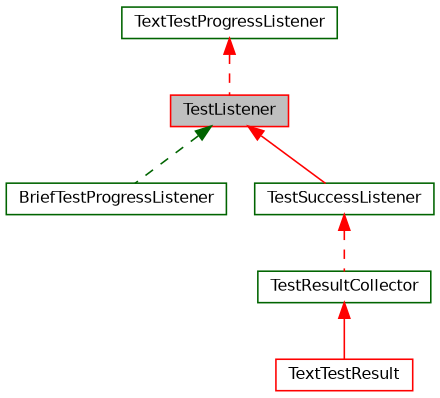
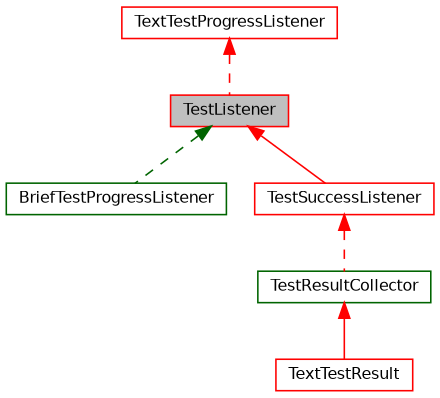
node "TextTestProgressListener": color darkgreen -> red
node "TestSuccessListener": color darkgreen -> red
